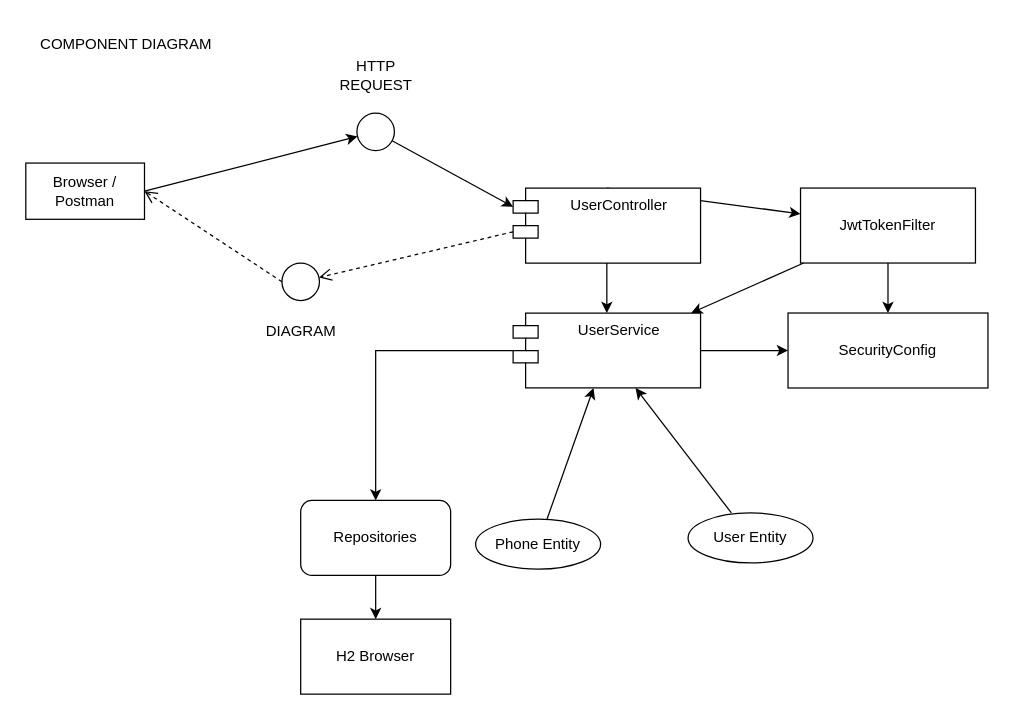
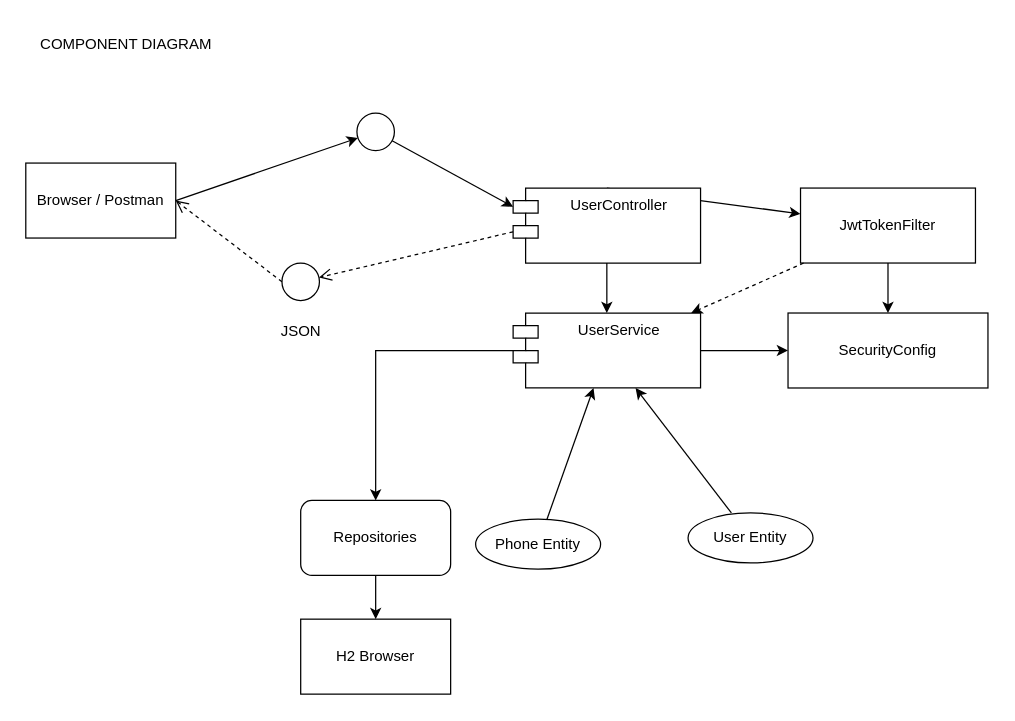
node "HTTP REQUEST": removed
node "Browser / Postman": size 119x56 -> 150x75
edge "JwtTokenFilter" -> "UserService": style solid -> dashed
node "DIAGRAM": label "DIAGRAM" -> "JSON"
